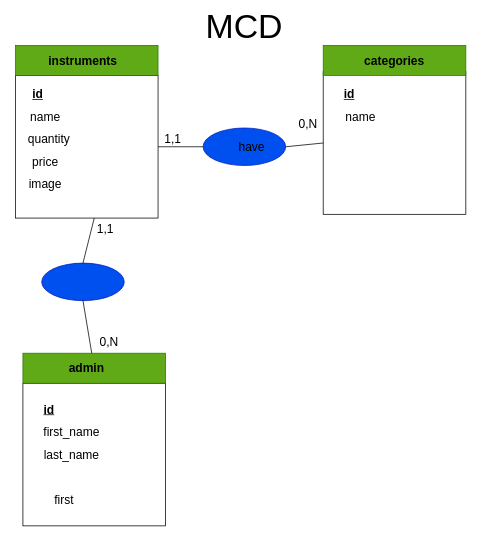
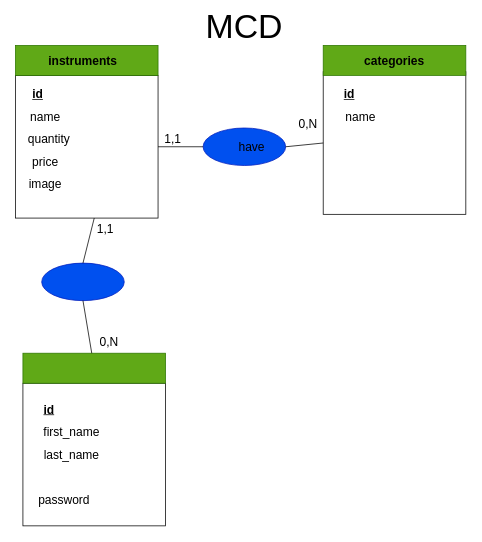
node "admin": removed
node "first": label "first" -> "password"
